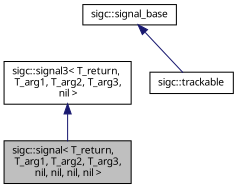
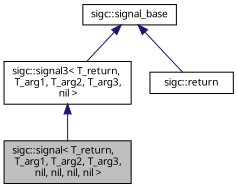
edge "sigc::signal3< T_return, T_arg1, T_arg2, T_arg3, nil >" -> "sigc::signal_base": added
node "sigc::trackable": label "sigc::trackable" -> "sigc::return"
